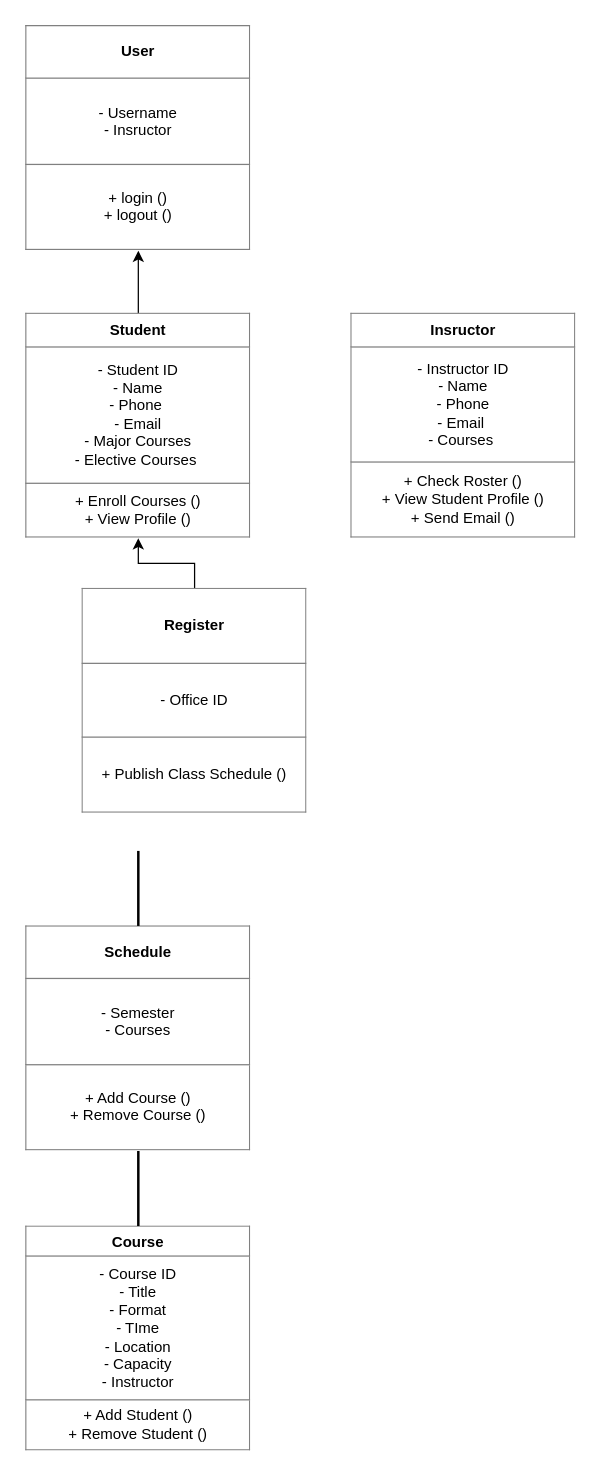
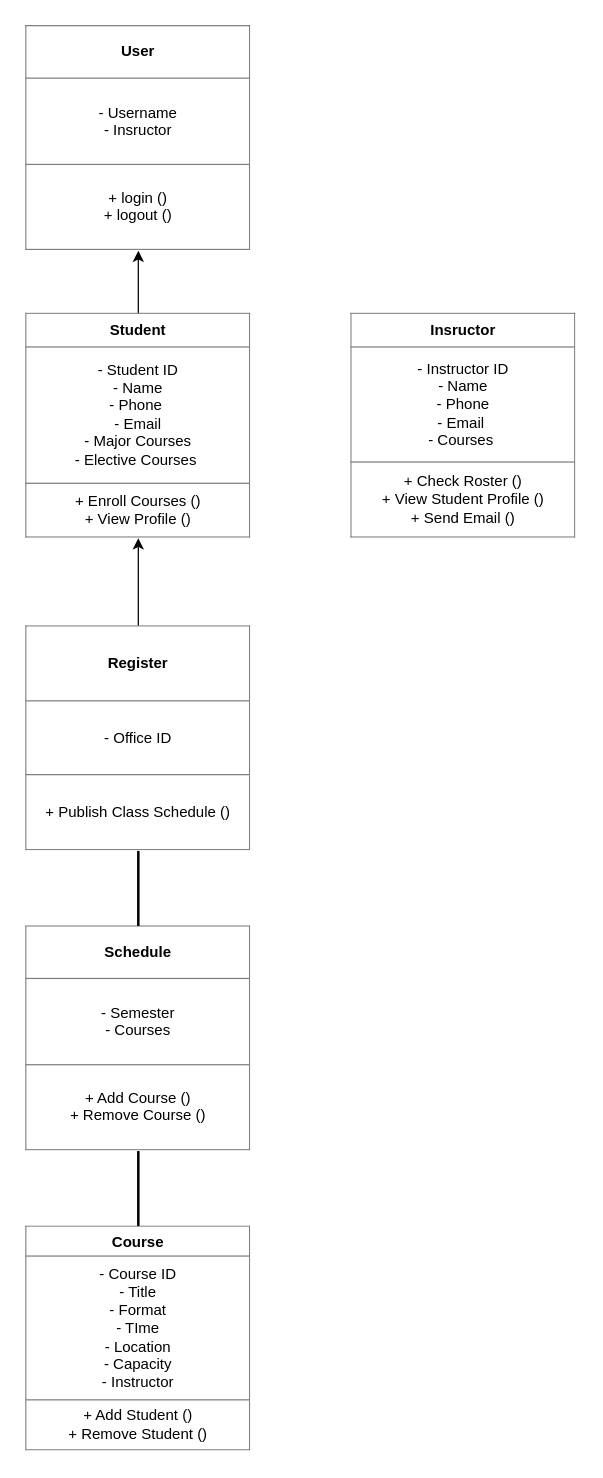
node "Register - Office ID + Publish Class Schedule ()": moved (194, 701) -> (138, 738)
